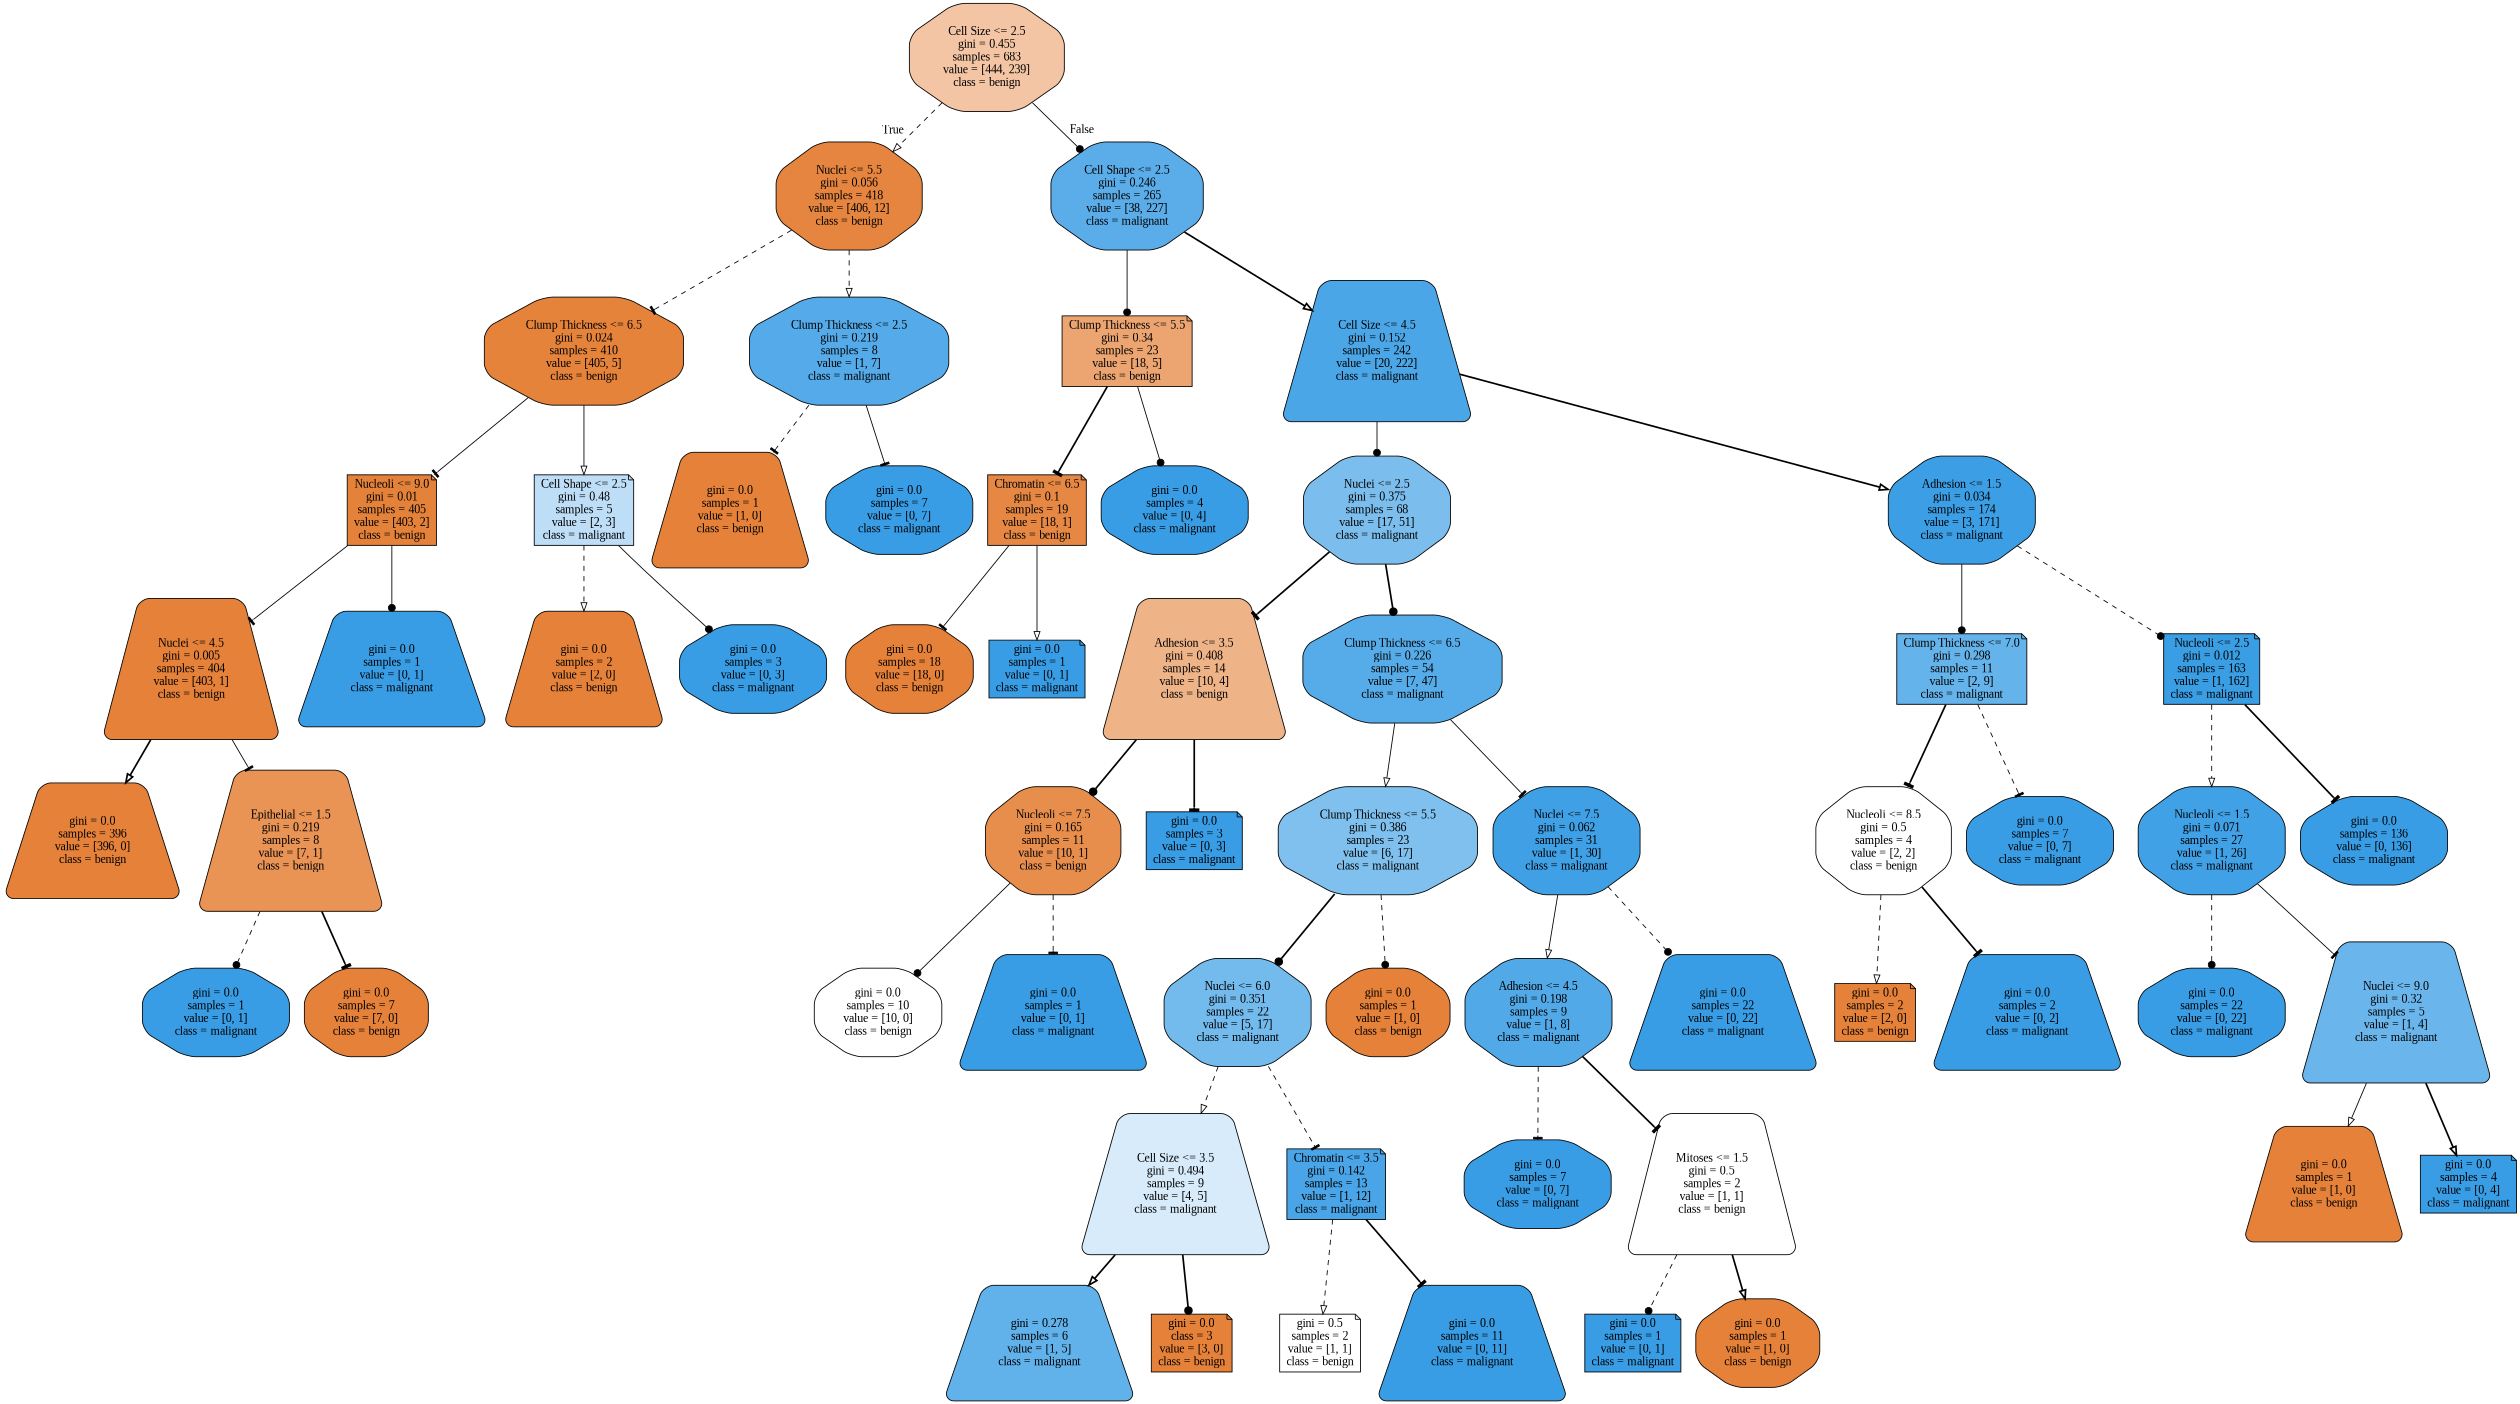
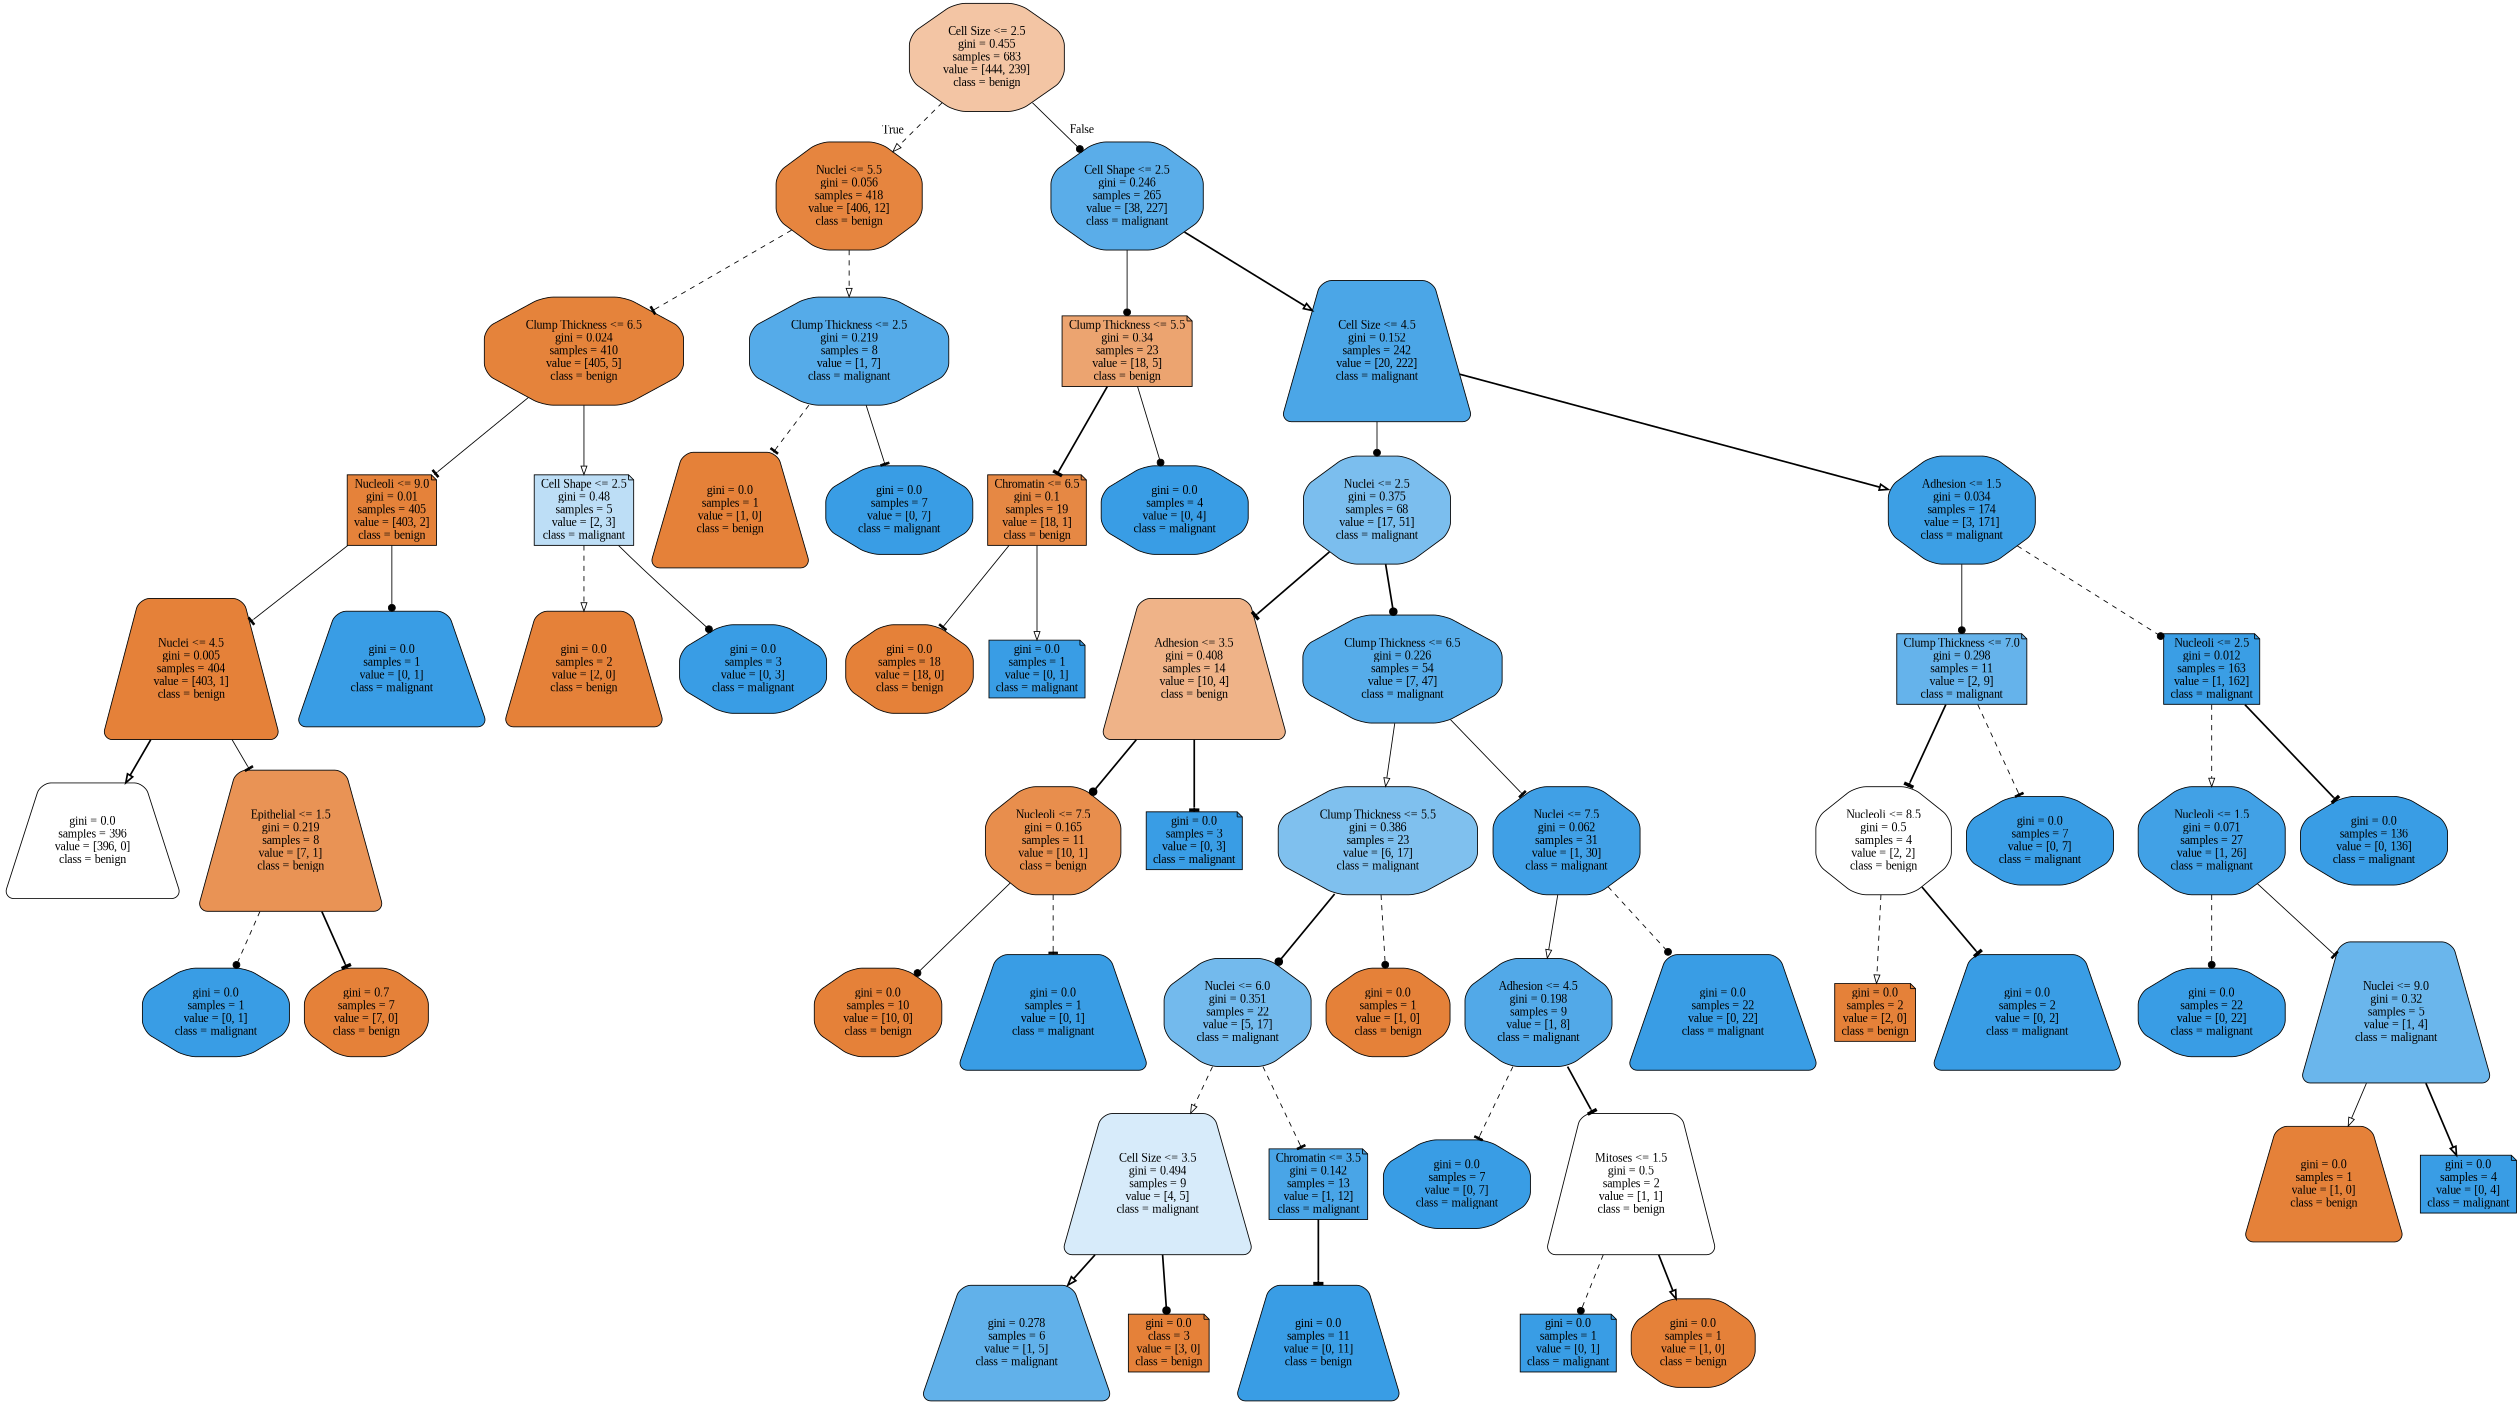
node "gini = 0.0 samples = 396 value = [396, 0] class = benign": fillcolor #e58139 -> #ffffff
node "gini = 0.0 samples = 7 value = [7, 0] class = benign": label "gini = 0.0 samples = 7 value = [7, 0] class = benign" -> "gini = 0.7 samples = 7 value = [7, 0] class = benign"
node "gini = 0.0 samples = 10 value = [10, 0] class = benign": fillcolor #ffffff -> #e58139
node "gini = 0.5 samples = 2 value = [1, 1] class = benign": removed
node "gini = 0.0 samples = 11 value = [0, 11] class = malignant": label "gini = 0.0 samples = 11 value = [0, 11] class = malignant" -> "gini = 0.0 samples = 11 value = [0, 11] class = benign"
